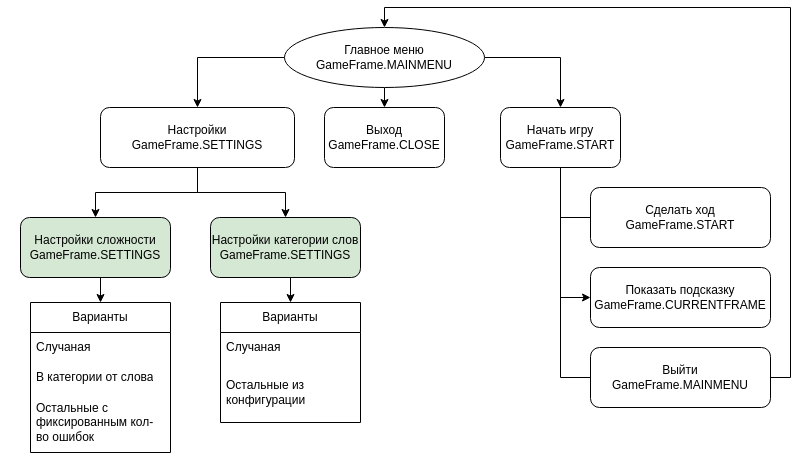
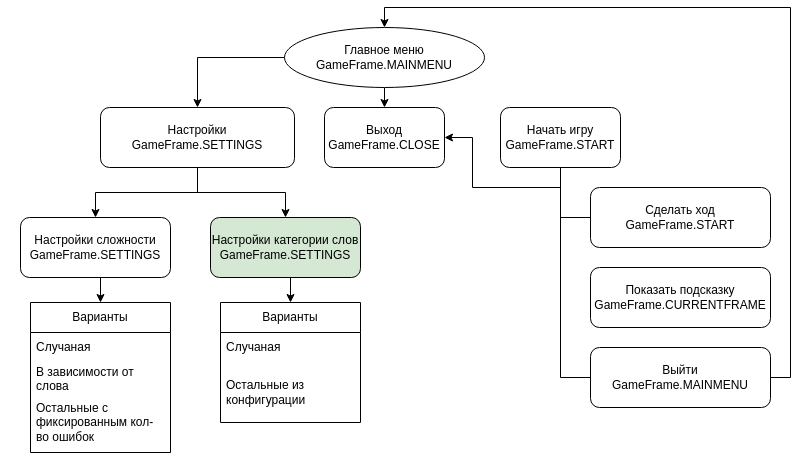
edge "Главное меню GameFrame.MAINMENU" -> "Начать игру GameFrame.START": removed
node "Настройки сложности GameFrame.SETTINGS": fillcolor #d5e8d4 -> #ffffff
edge "Начать игру GameFrame.START" -> "Показать подсказку GameFrame.CURRENTFRAME": now "Начать игру GameFrame.START" -> "Выход GameFrame.CLOSE"
node "В категории от слова": label "В категории от слова" -> "В зависимости от слова"
